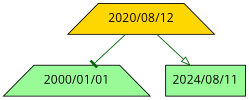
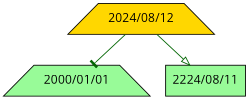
node "2020/08/12": label "2020/08/12" -> "2024/08/12"
node "2024/08/11": label "2024/08/11" -> "2224/08/11"
